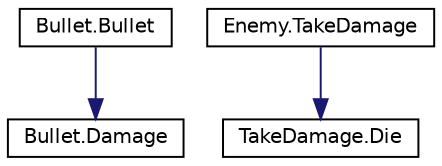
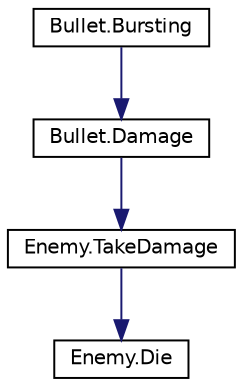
node "Bullet.Bullet": label "Bullet.Bullet" -> "Bullet.Bursting"
node "TakeDamage.Die": label "TakeDamage.Die" -> "Enemy.Die"
edge "Bullet.Damage" -> "Enemy.TakeDamage": added
